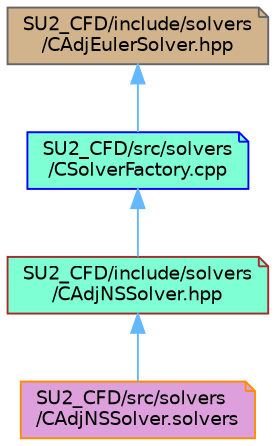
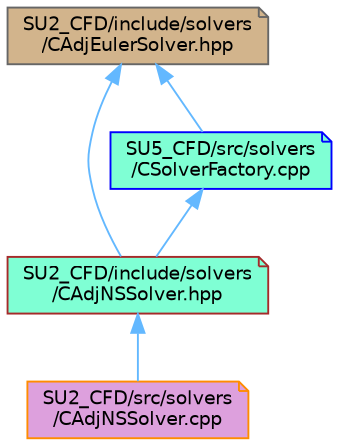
node "SU2_CFD/src/solvers /CSolverFactory.cpp": label "SU2_CFD/src/solvers /CSolverFactory.cpp" -> "SU5_CFD/src/solvers /CSolverFactory.cpp"
edge "SU2_CFD/include/solvers /CAdjNSSolver.hpp" -> "SU2_CFD/include/solvers /CAdjEulerSolver.hpp": added
node "SU2_CFD/src/solvers /CAdjNSSolver.solvers": label "SU2_CFD/src/solvers /CAdjNSSolver.solvers" -> "SU2_CFD/src/solvers /CAdjNSSolver.cpp"
